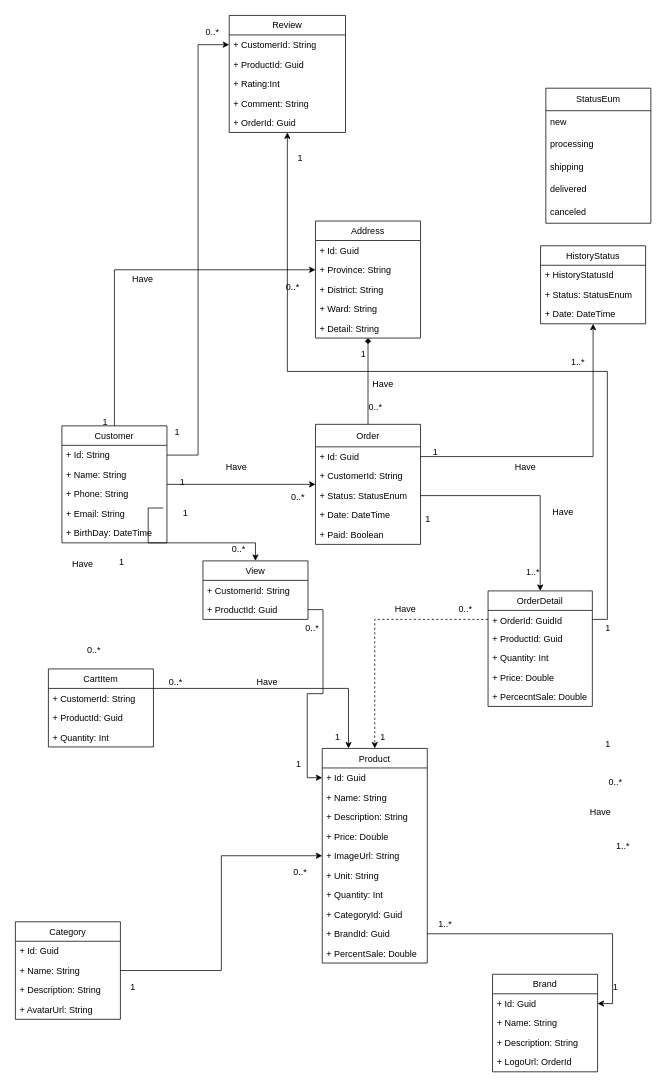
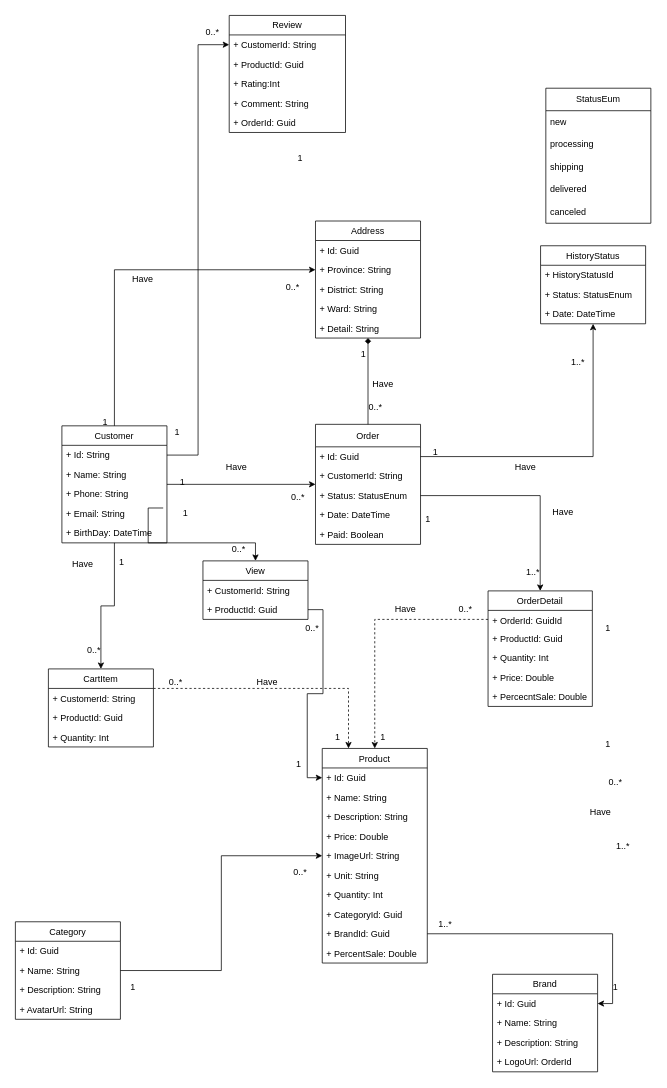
edge "+ OrderId: GuidId" -> "Review": removed
edge "Customer" -> "CartItem": added
edge "CartItem" -> "Product": style solid -> dashed
